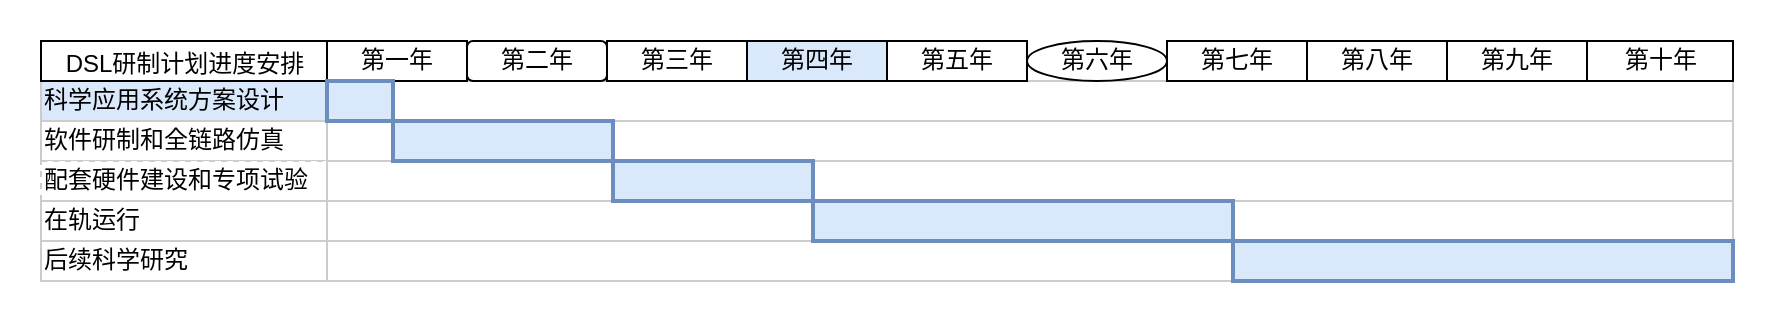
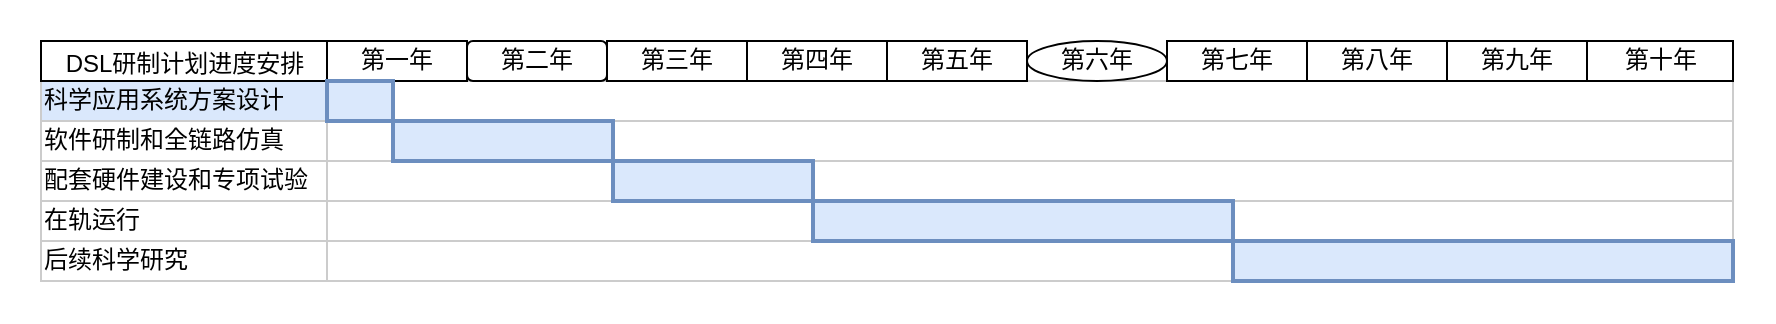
node "第四年": fillcolor #dae8fc -> #ffffff
node "配套硬件建设和专项试验": style dashed -> solid
